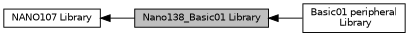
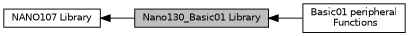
node "Nano138_Basic01 Library": label "Nano138_Basic01 Library" -> "Nano130_Basic01 Library"
node "Basic01 peripheral Library": label "Basic01 peripheral Library" -> "Basic01 peripheral Functions"
